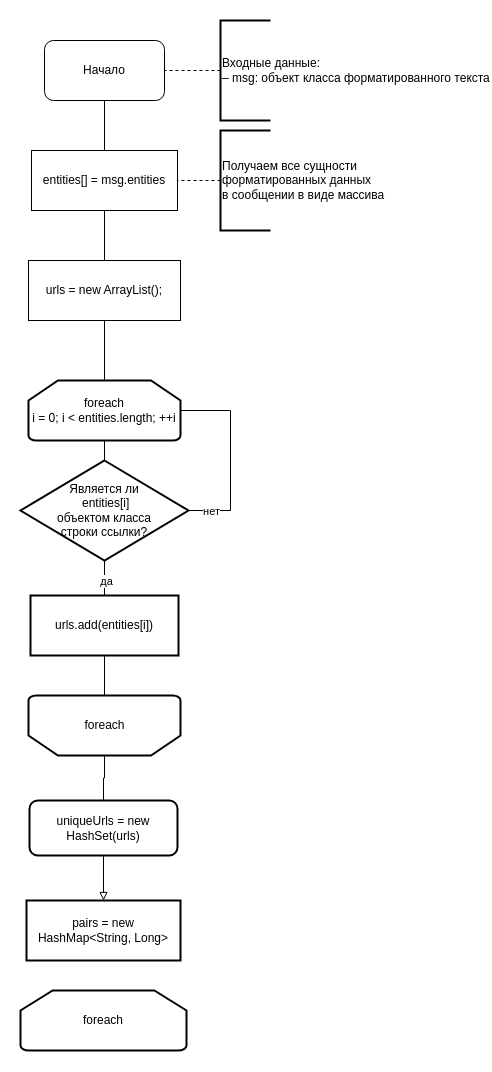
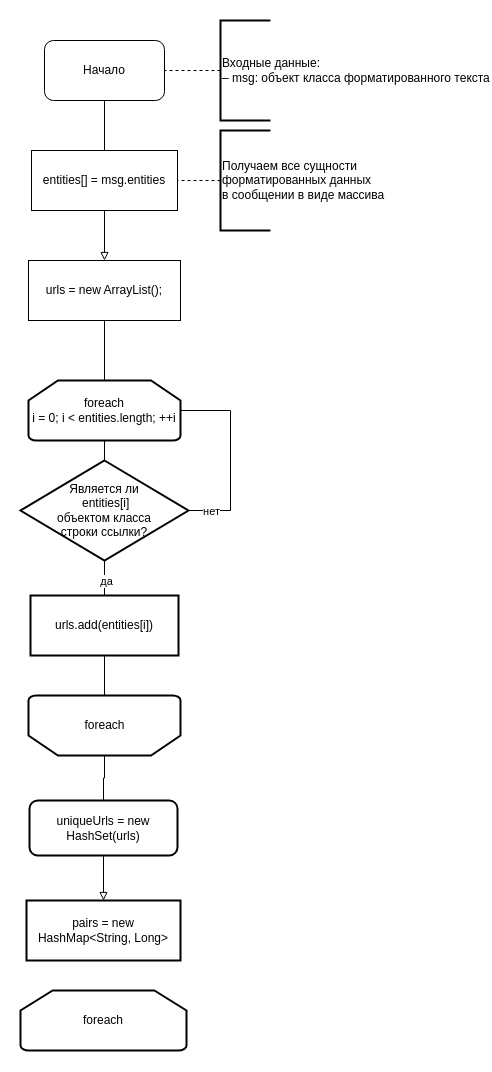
edge "entities[] = msg.entities" -- "urls = new ArrayList();": arrowhead none -> block
